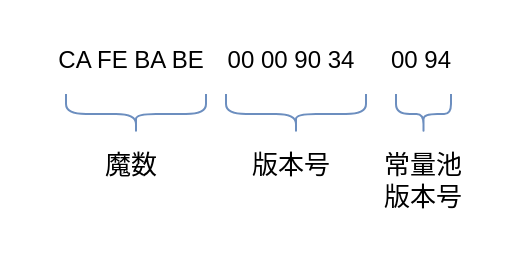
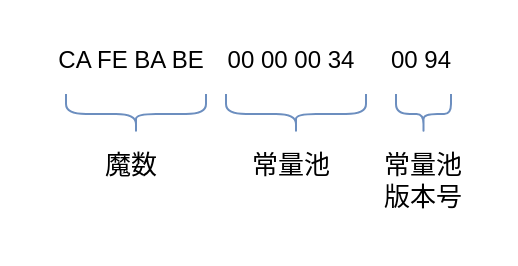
node "00 00 90 34": label "00 00 90 34" -> "00 00 00 34"
node "版本号": label "版本号" -> "常量池"
